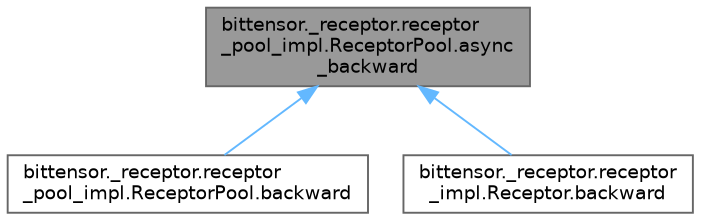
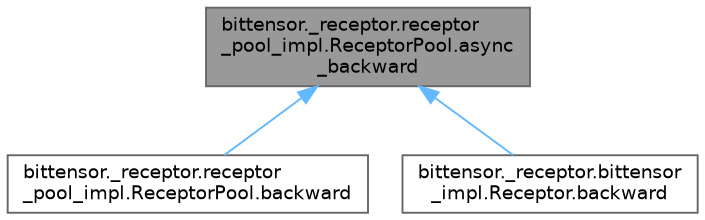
node "bittensor._receptor.receptor _impl.Receptor.backward": label "bittensor._receptor.receptor _impl.Receptor.backward" -> "bittensor._receptor.bittensor _impl.Receptor.backward"
